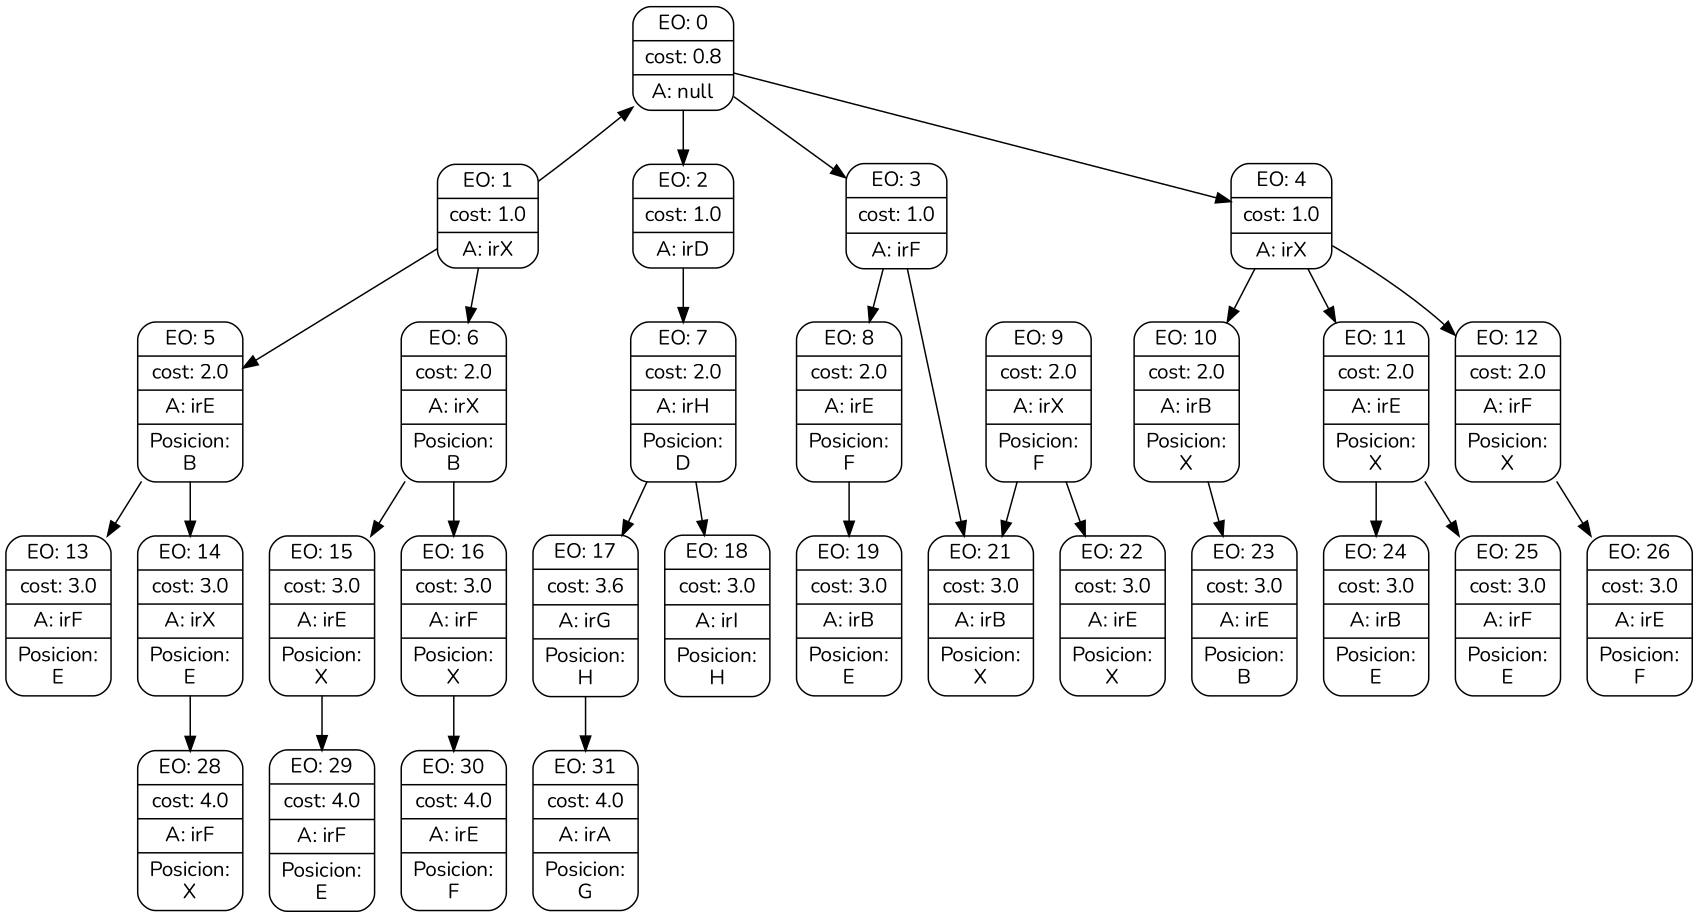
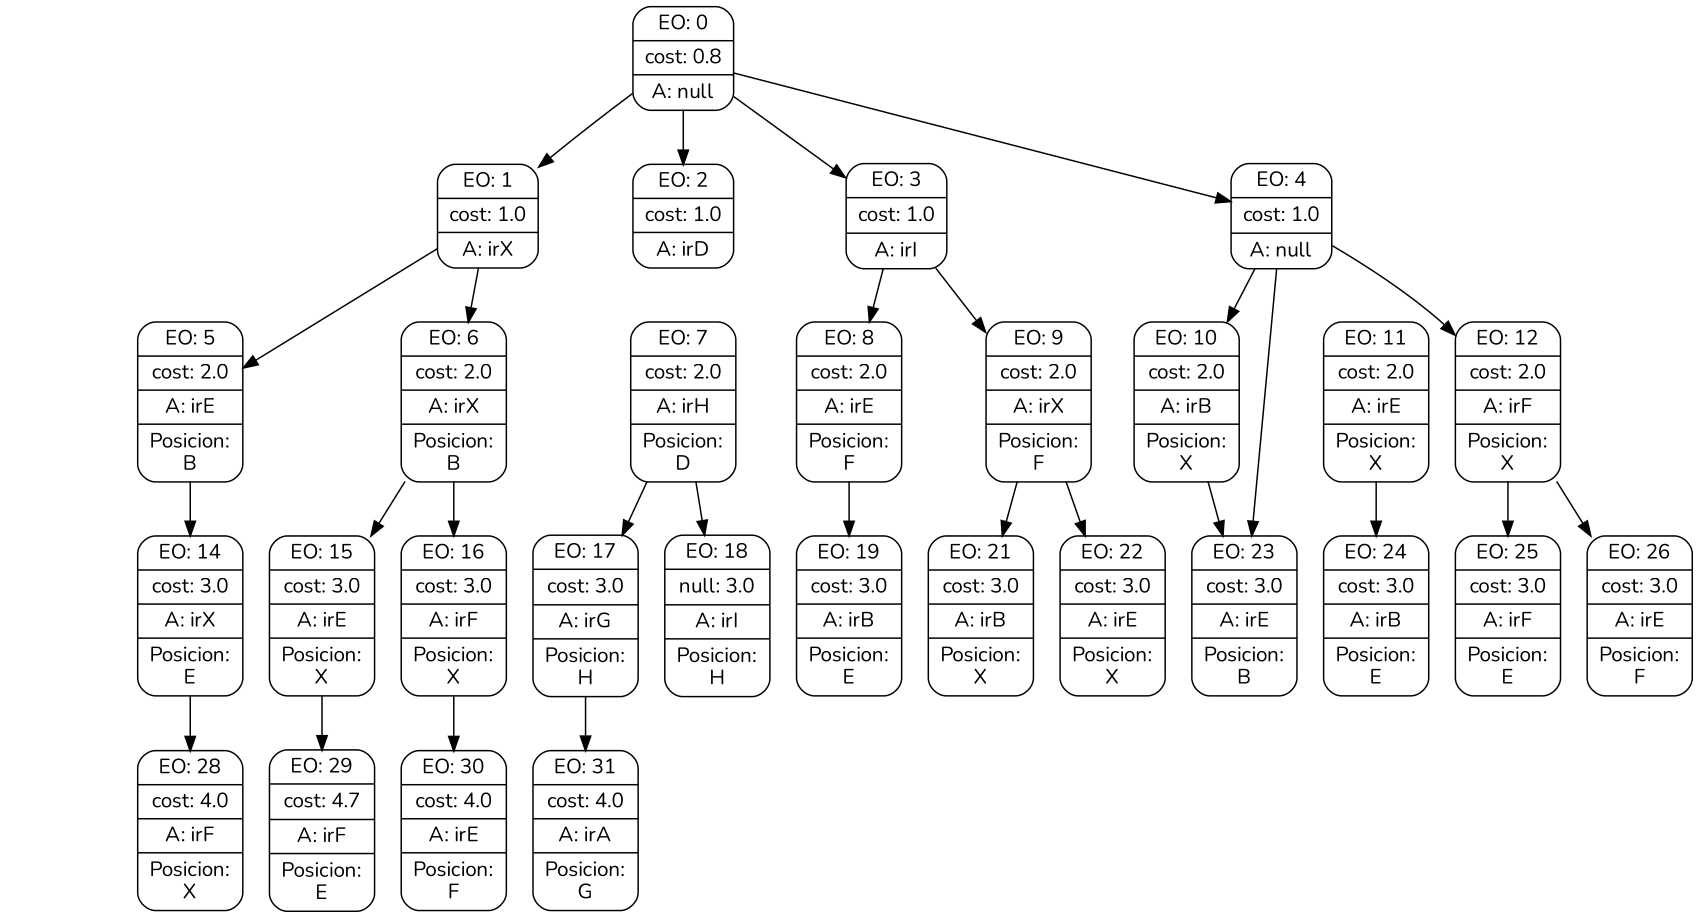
edge "EO: 1" -> "EO: 0": reversed
node "EO: 3": text "A: irF" -> "A: irI"
node "EO: 4": text "A: irX" -> "A: null"
edge "EO: 2" -> "EO: 7": removed
edge "EO: 4" -> "EO: 11": now "EO: 4" -> "EO: 23"
edge "EO: 3" -> "EO: 21": now "EO: 3" -> "EO: 9"
edge "EO: 11" -> "EO: 25": now "EO: 12" -> "EO: 25"
node "EO: 17": text "cost: 3.6" -> "cost: 3.0"
node "EO: 18": text "cost: 3.0" -> "null: 3.0"
node "EO: 13": removed
node "EO: 29": text "cost: 4.0" -> "cost: 4.7"
